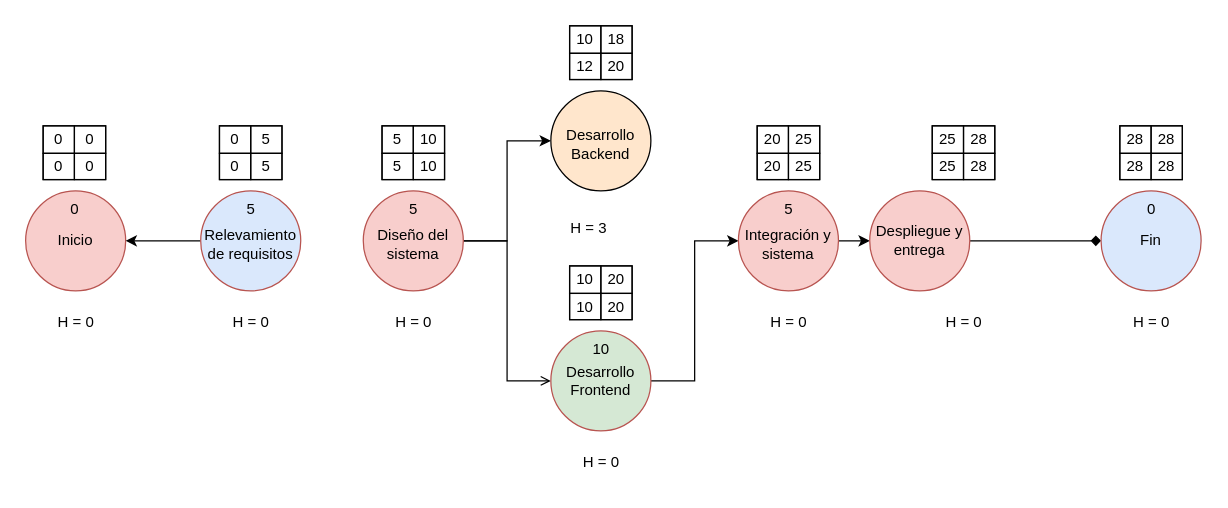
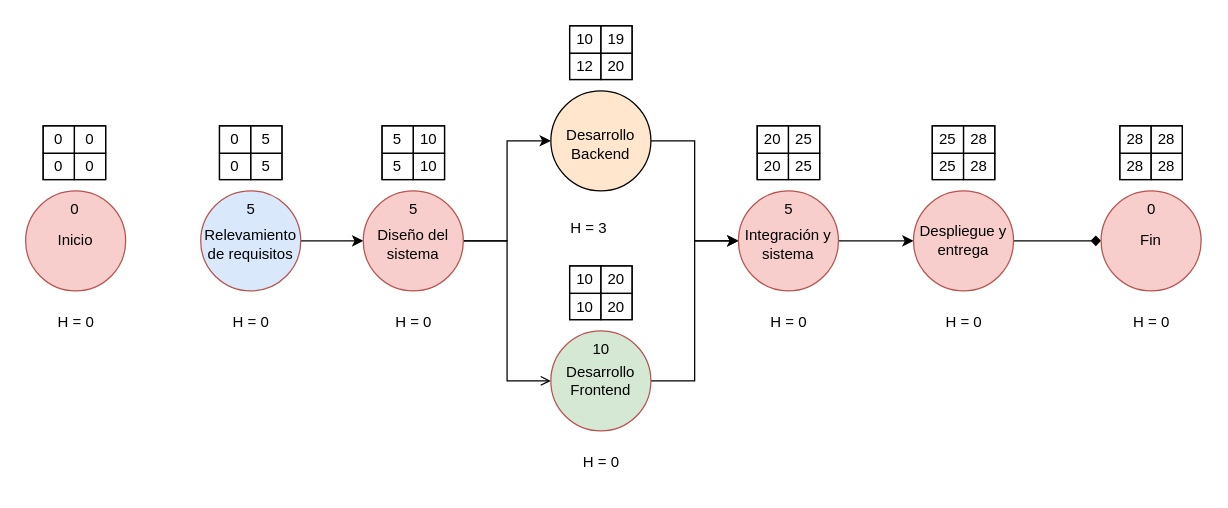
node "18": label "18" -> "19"
edge "Desarrollo Backend" -> "Integración y sistema": added
edge "Relevamiento de requisitos" -> "Inicio": now "Relevamiento de requisitos" -> "Diseño del sistema"
node "Despliegue y entrega": moved (919, 241) -> (963, 241)
node "Fin": fillcolor #dae8fc -> #f8cecc
